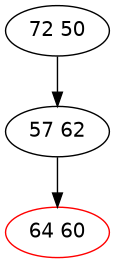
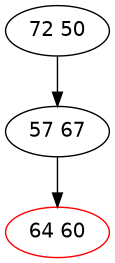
node "57 62": label "57 62" -> "57 67"
